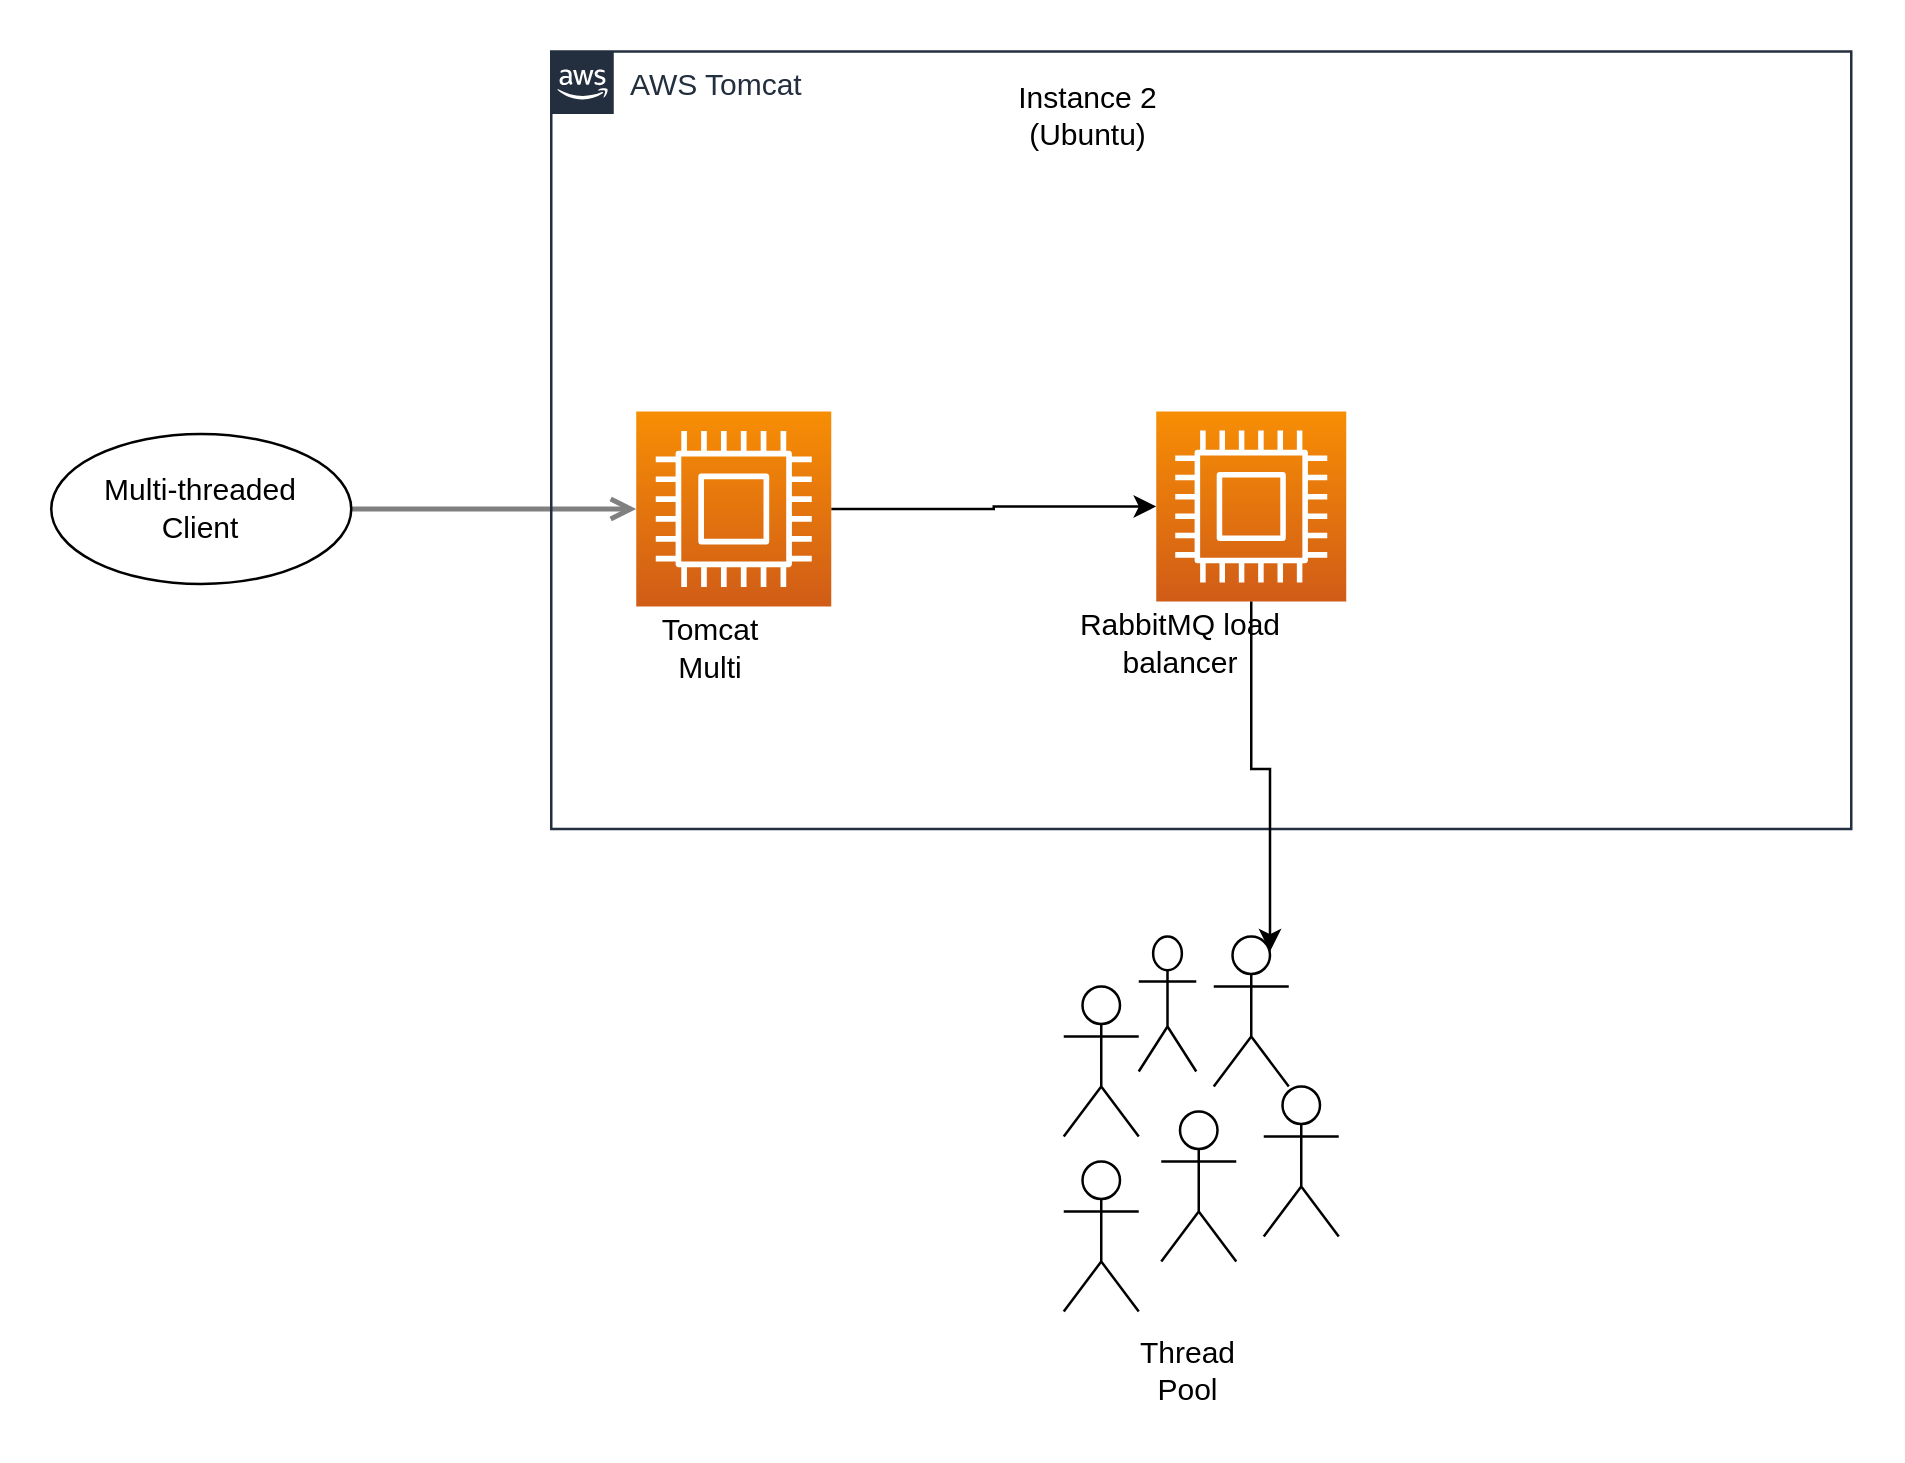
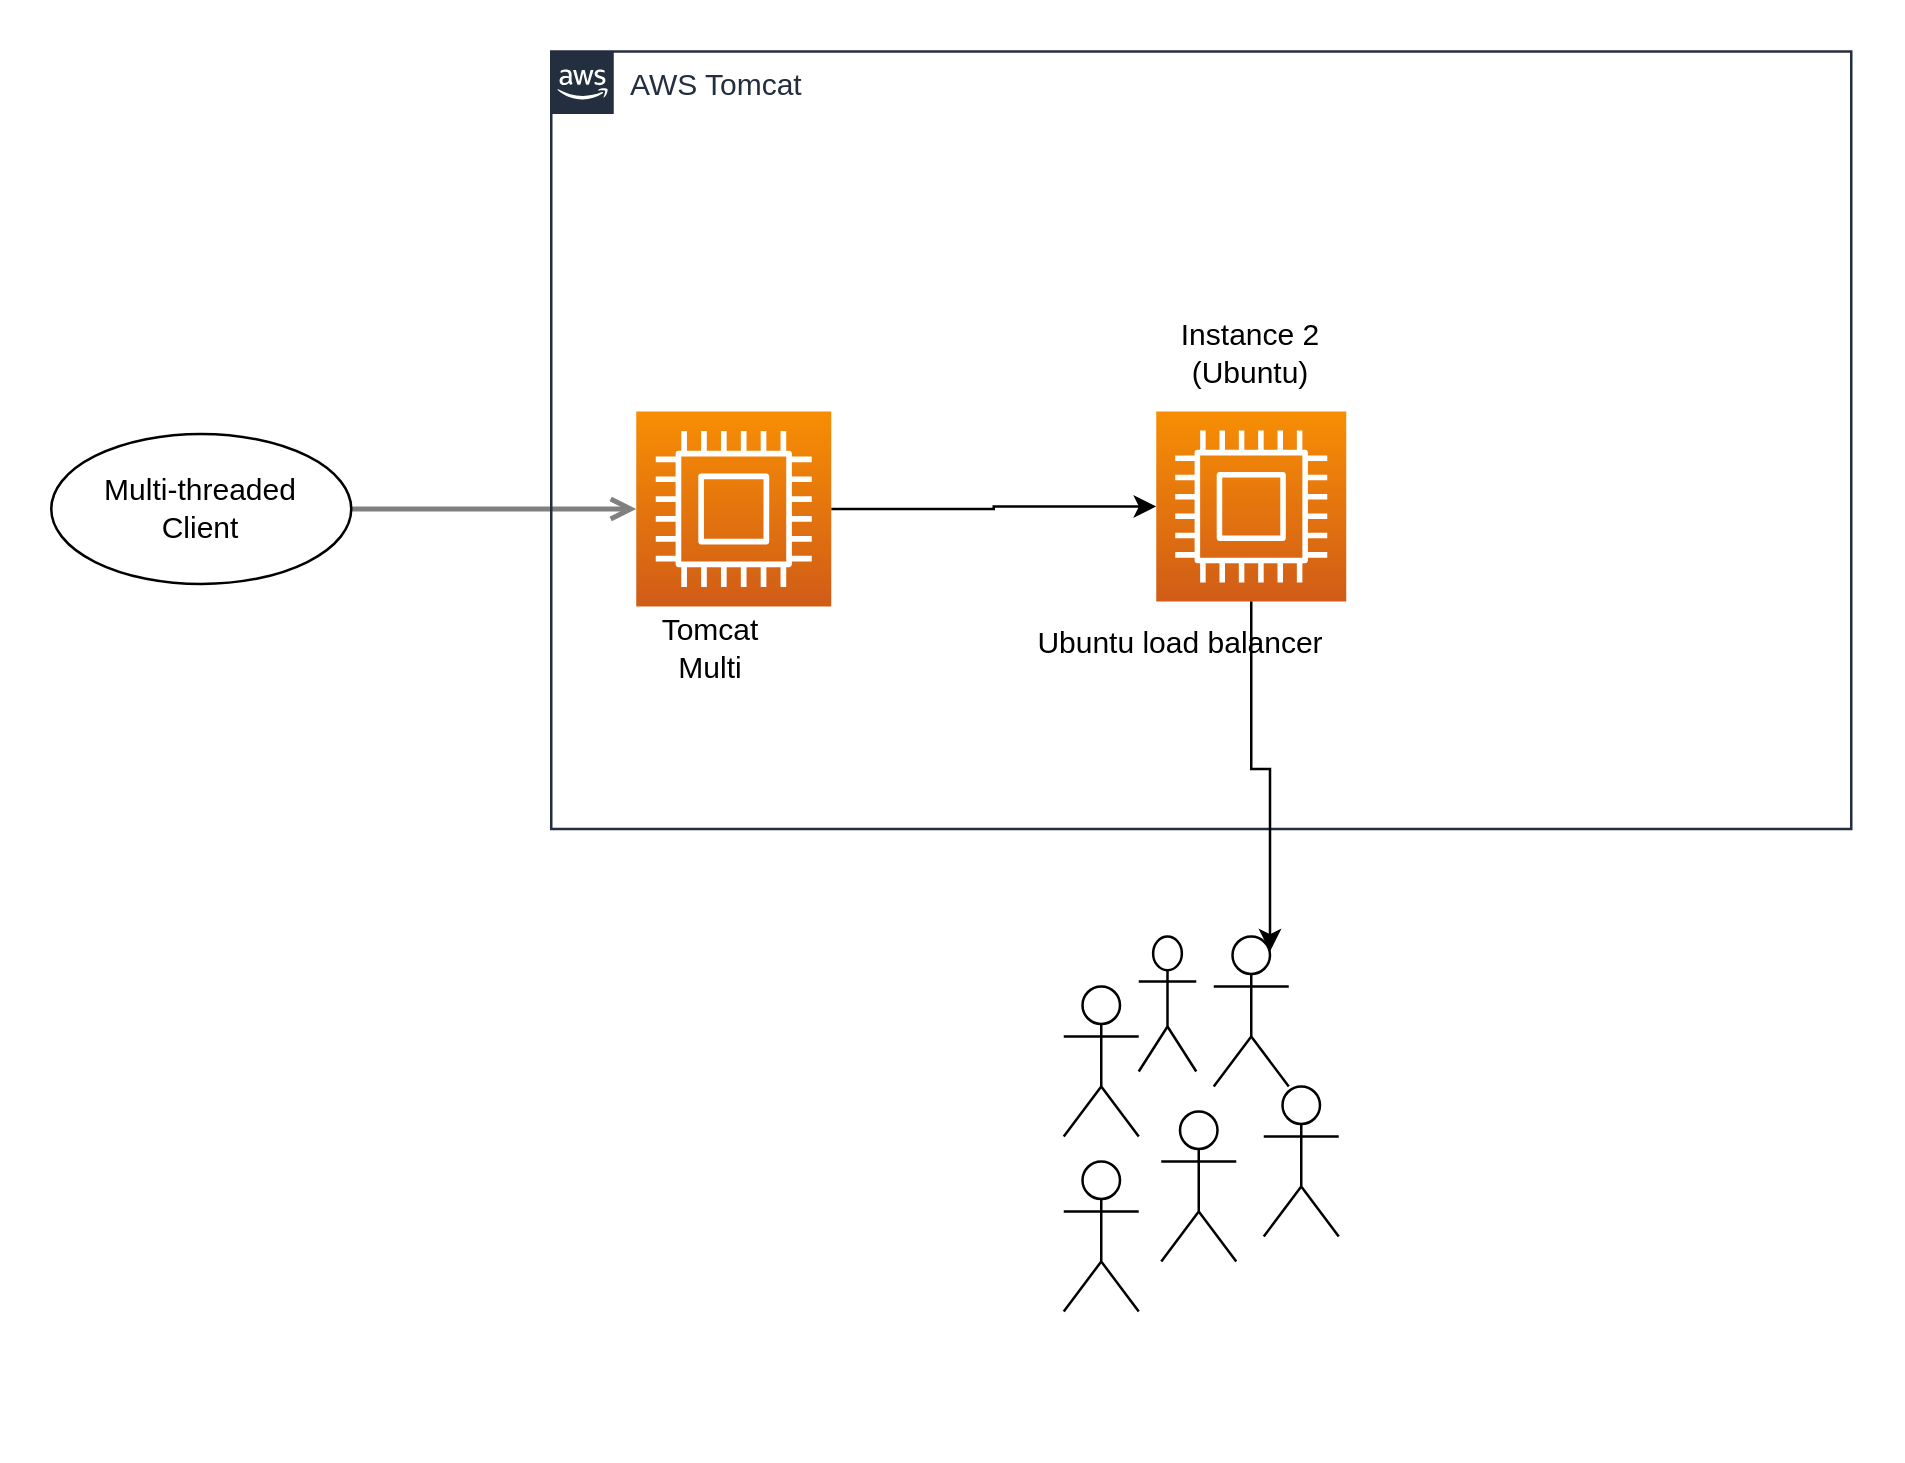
node "Instance 2 (Ubuntu)": moved (1089, 116) -> (1251, 354)
node "RabbitMQ load balancer": label "RabbitMQ load balancer" -> "Ubuntu load balancer"
node "Thread Pool": removed
